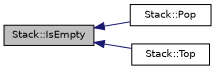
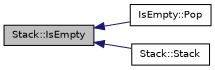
node "Stack::Pop": label "Stack::Pop" -> "IsEmpty::Pop"
node "Stack::Top": label "Stack::Top" -> "Stack::Stack"
